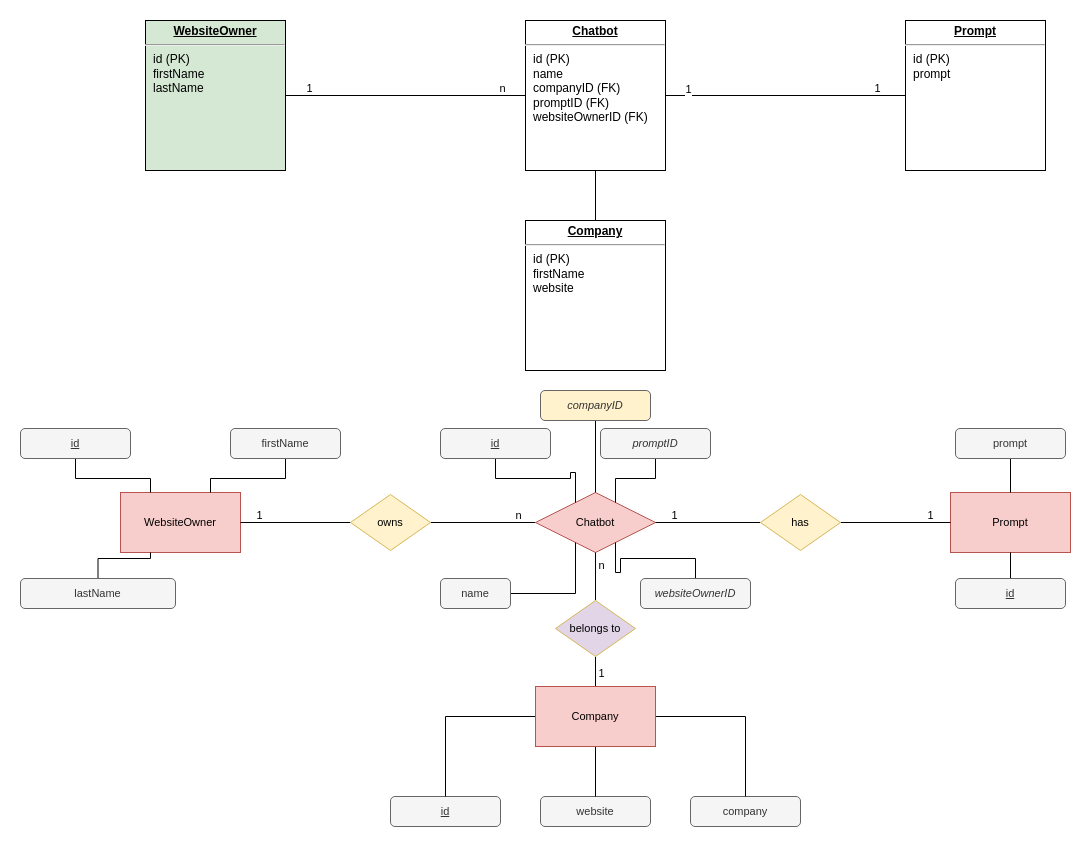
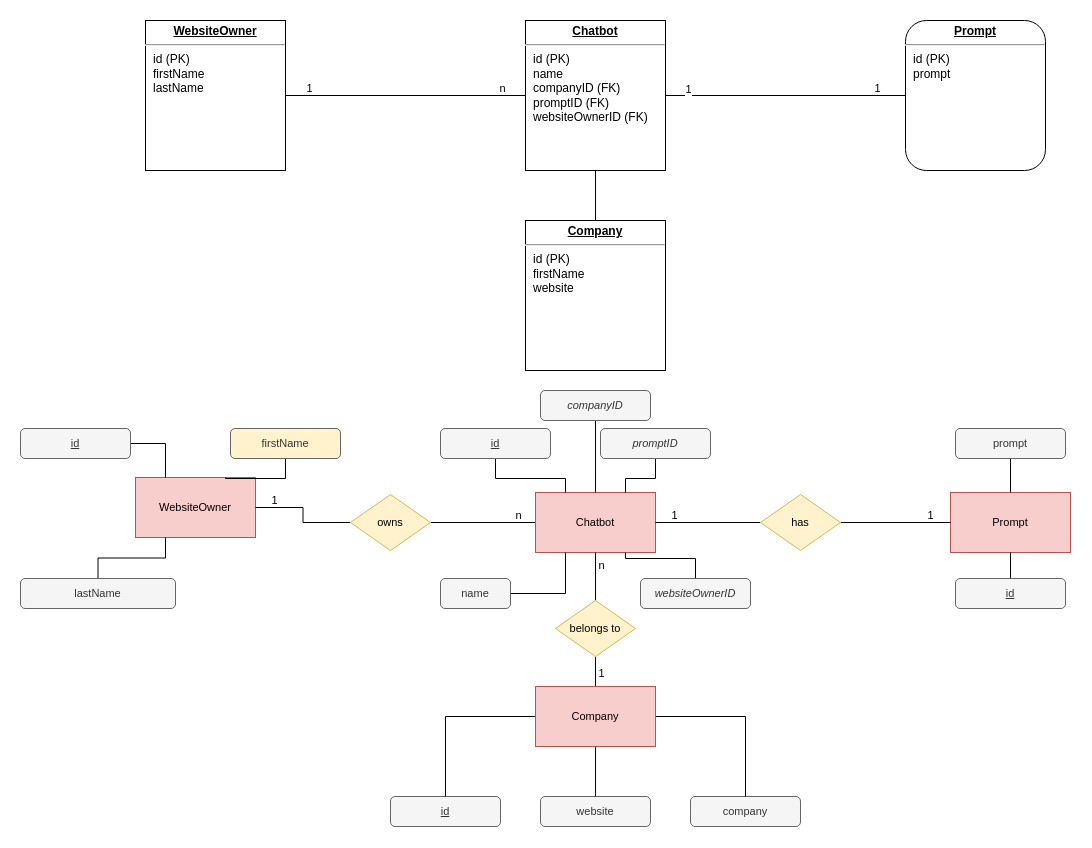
node "WebsiteOwner id (PK) firstName lastName": fillcolor #d5e8d4 -> #ffffff
node "Prompt id (PK) prompt": shape rectangle -> rounded rectangle
node "companyID": fillcolor #fff2cc -> #f5f5f5
node "firstName": fillcolor #f5f5f5 -> #fff2cc
node "WebsiteOwner": moved (181, 523) -> (196, 508)
node "Chatbot": shape diamond -> rectangle
node "belongs to": fillcolor #e1d5e7 -> #fff2cc
